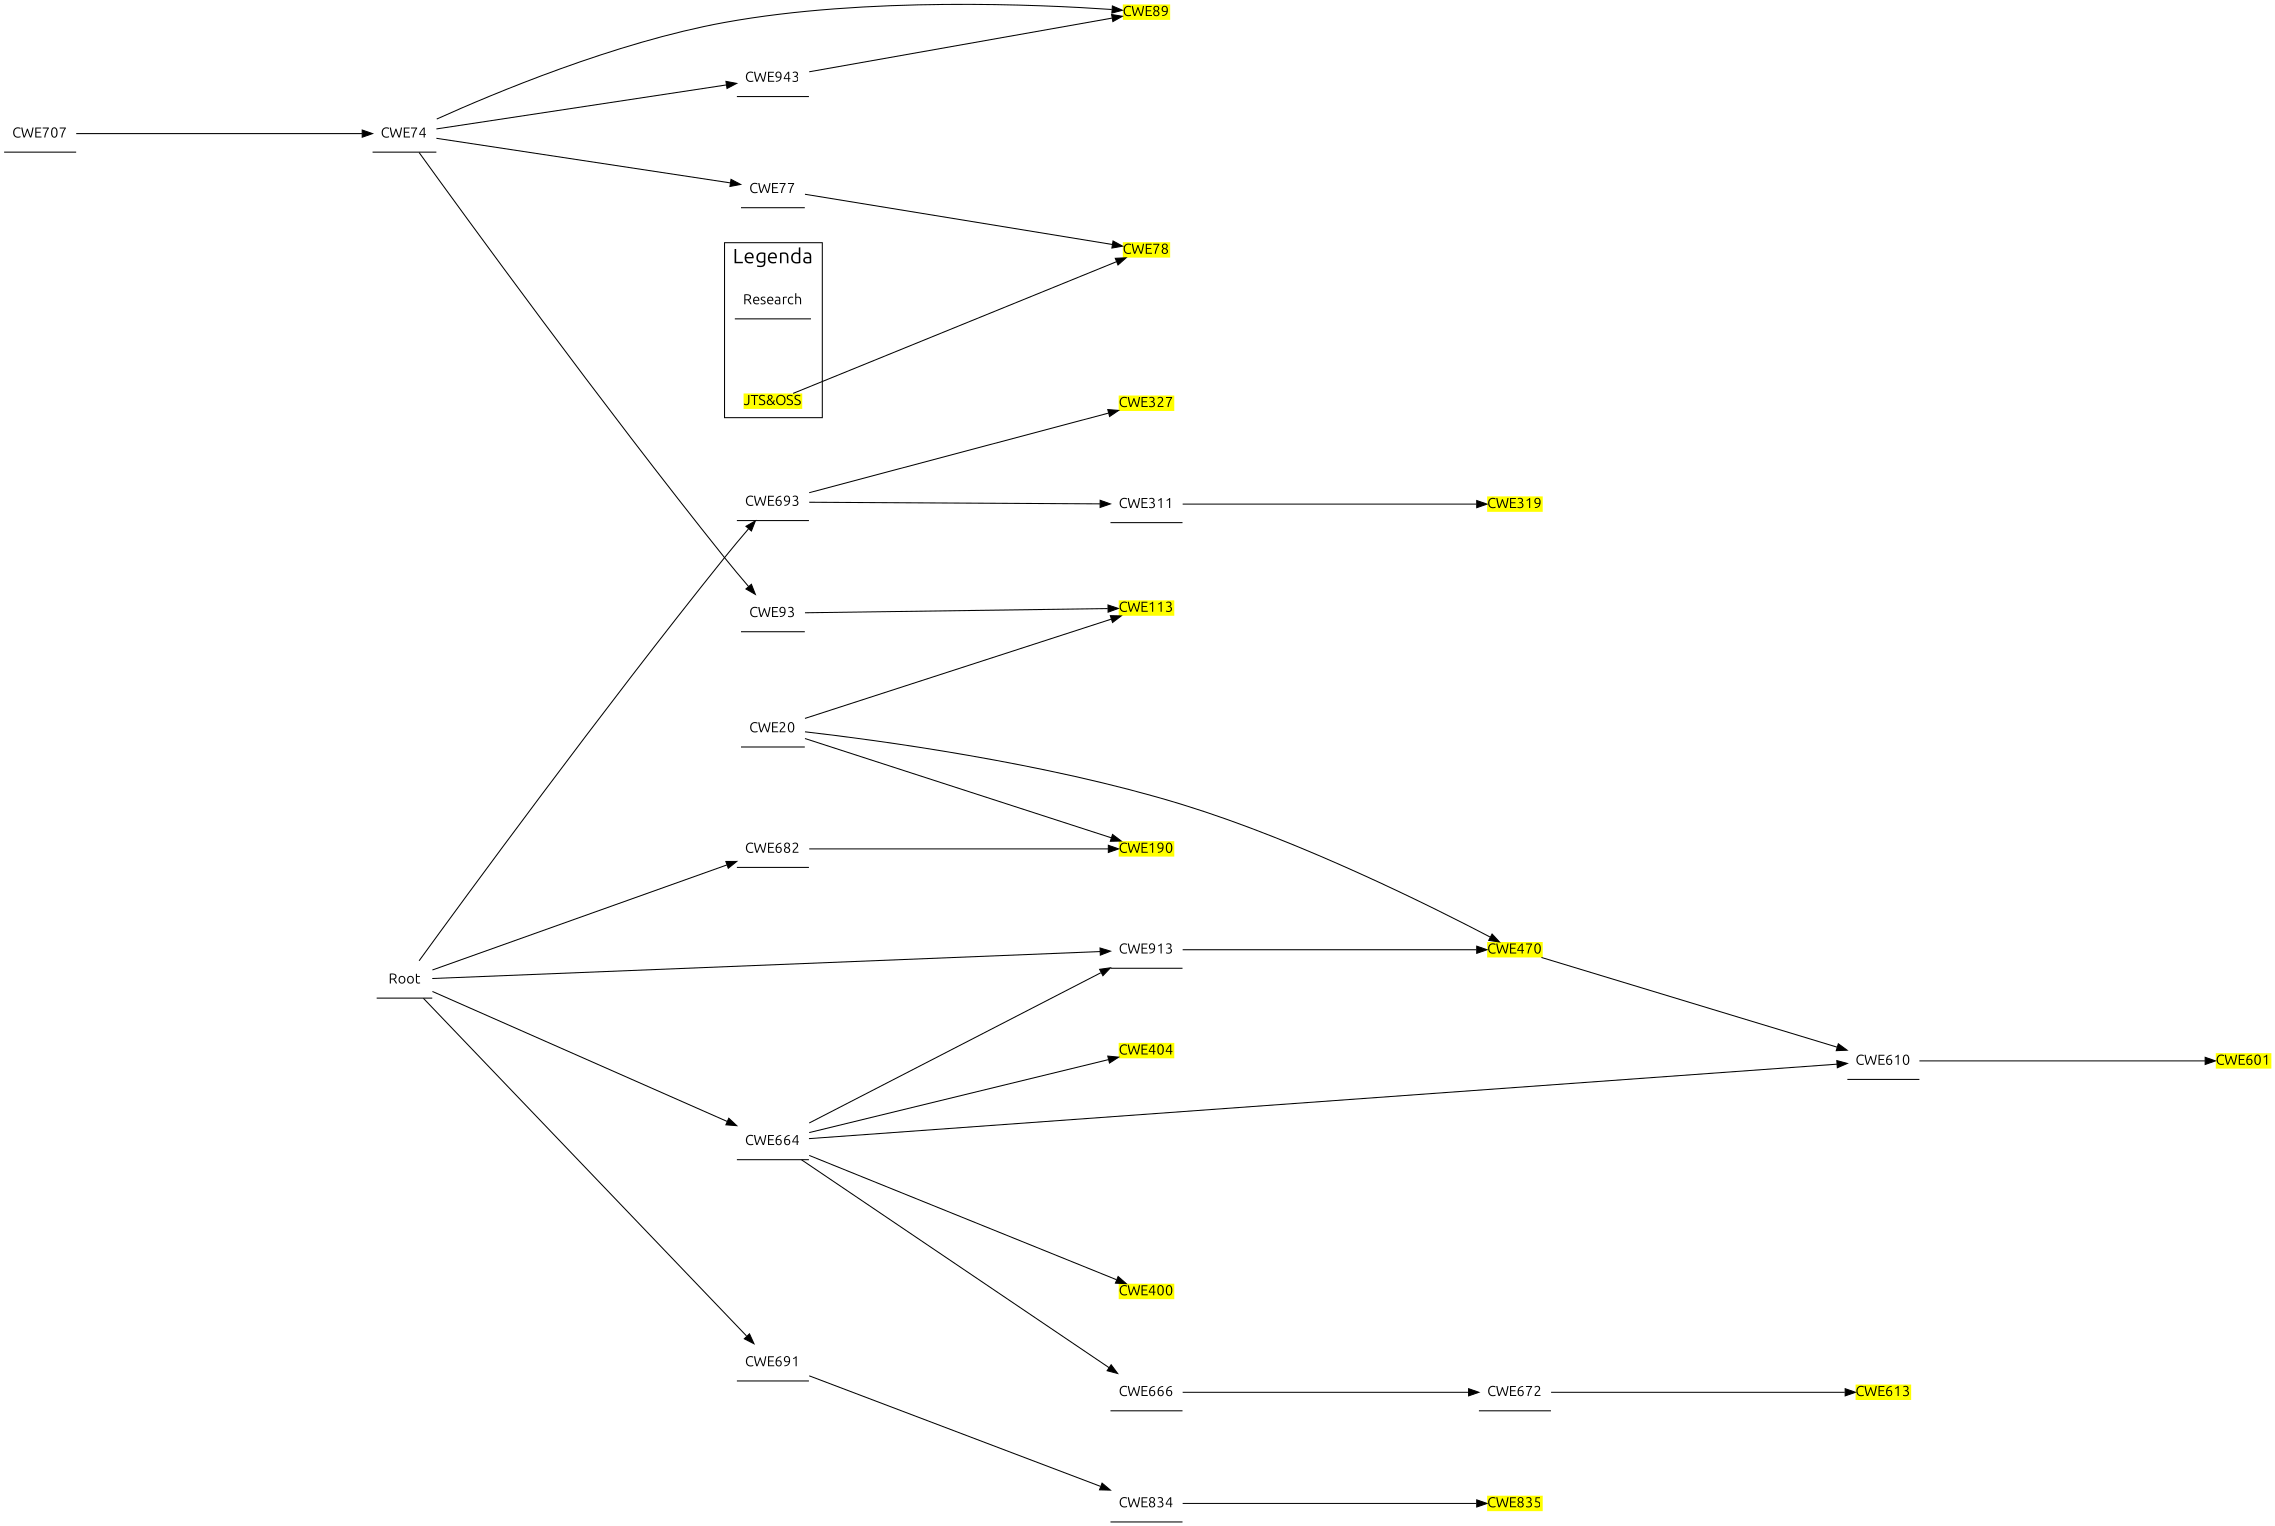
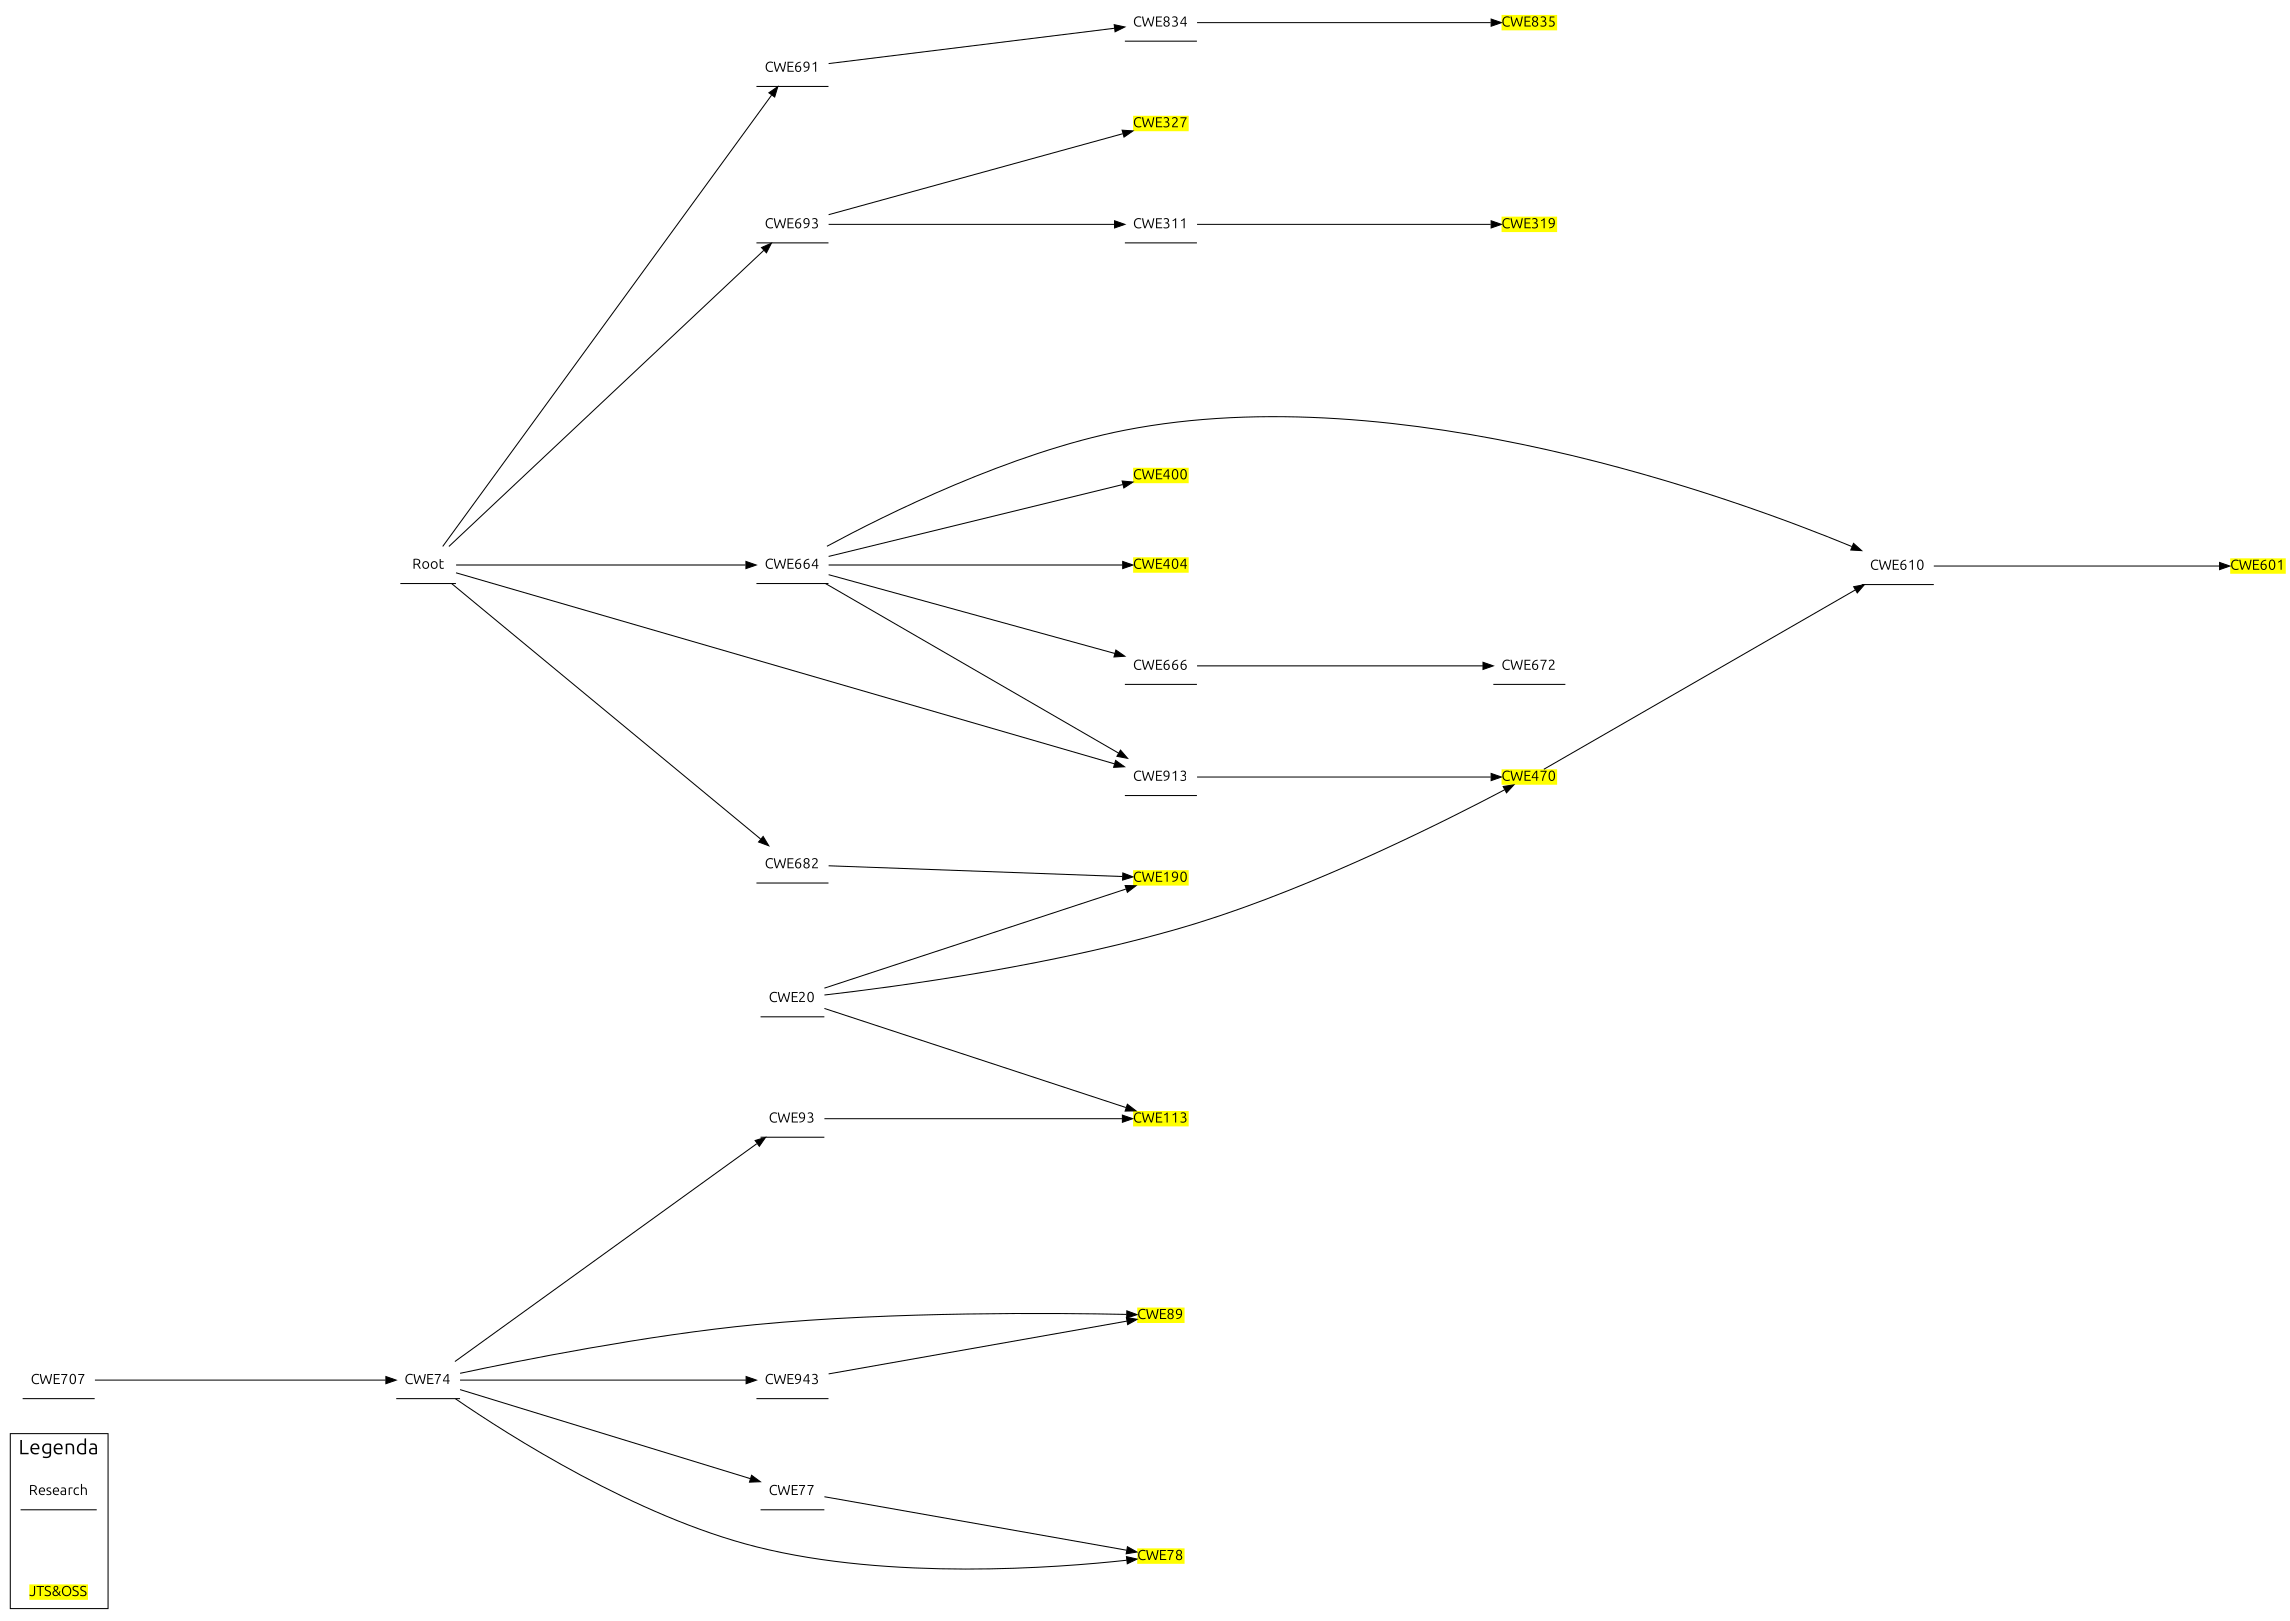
edge "JTS&OSS" -> "CWE78": now "CWE74" -> "CWE78"
node "CWE613": removed
